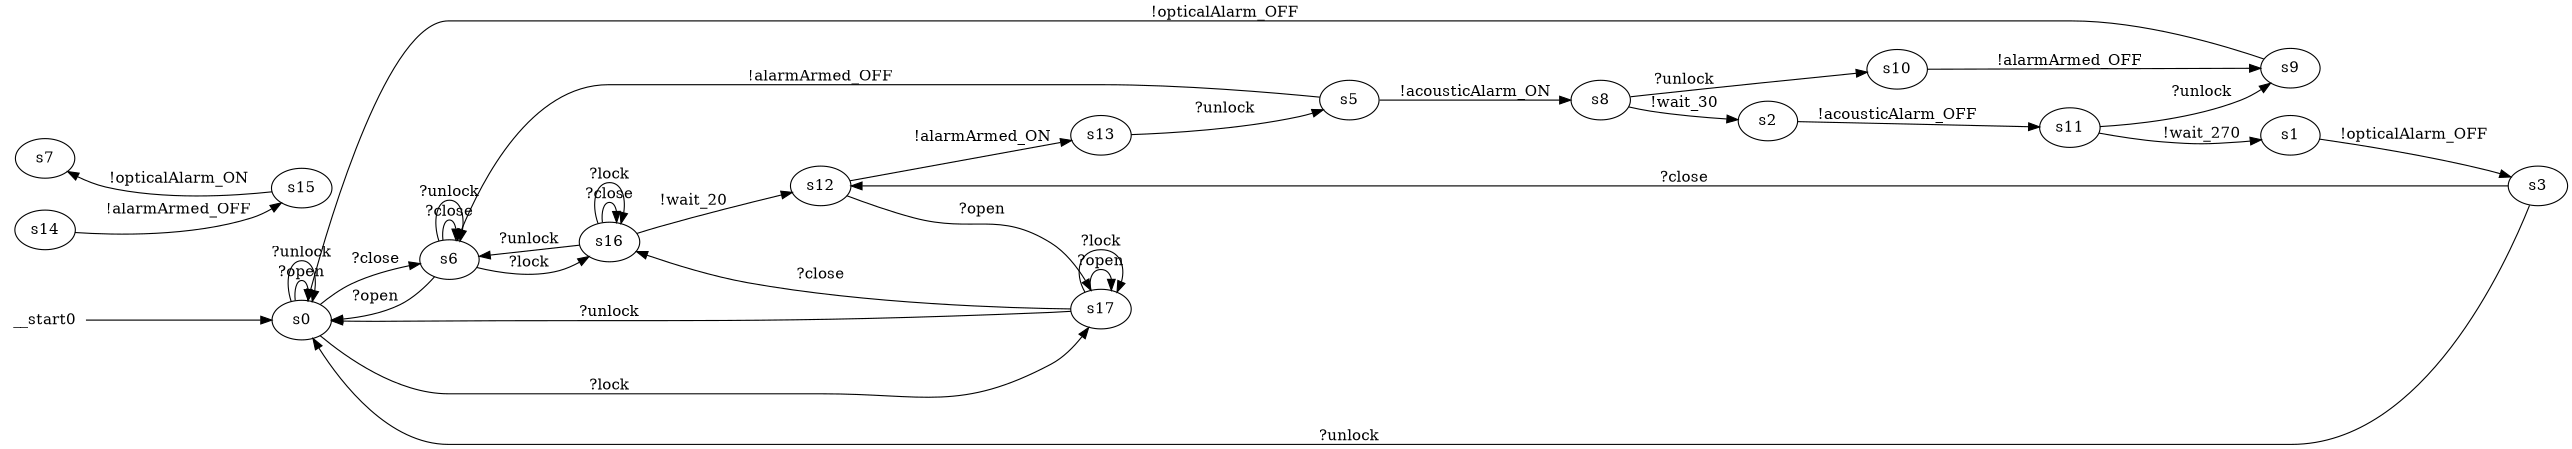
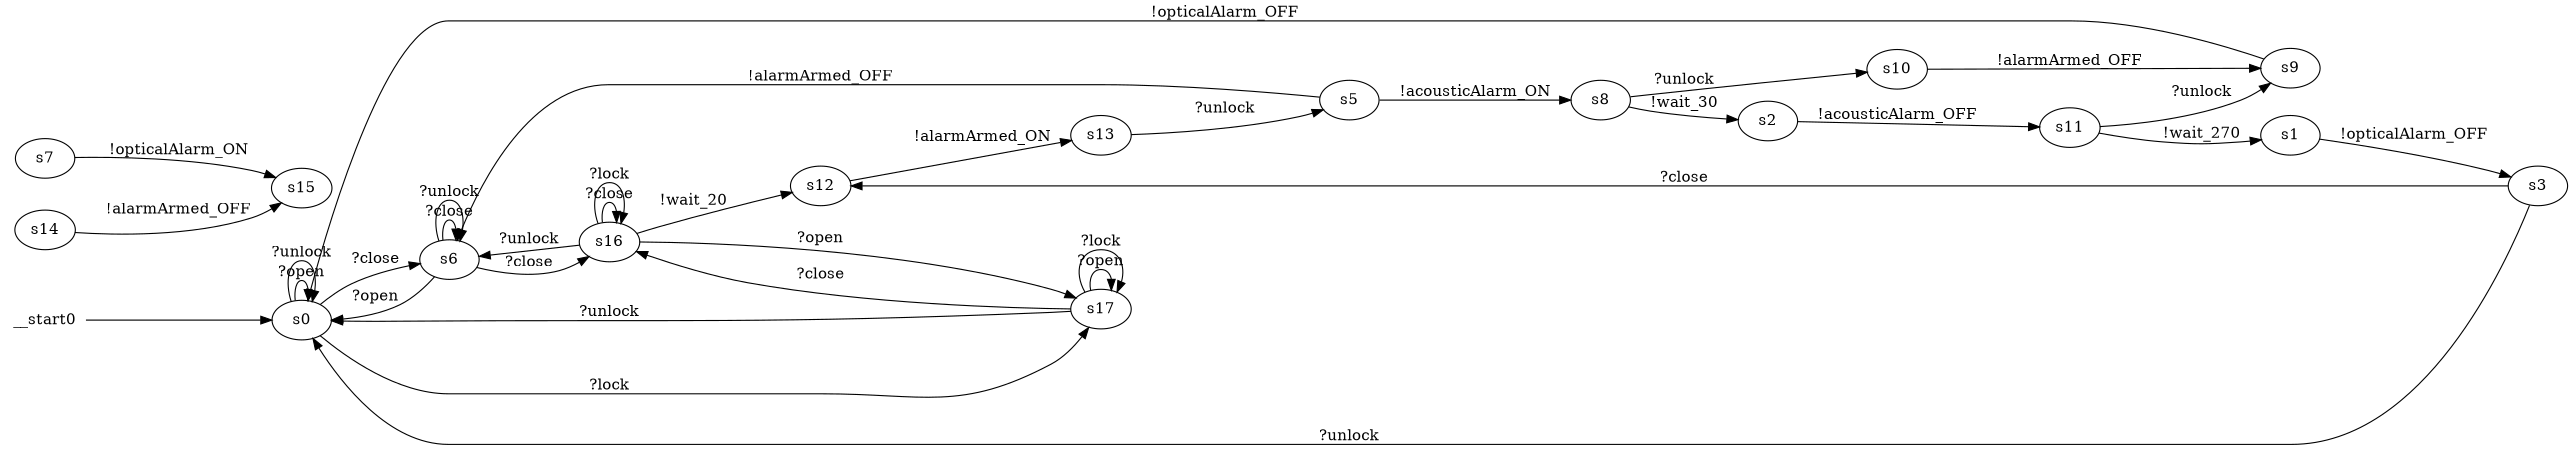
edge "s15" -> "s7": reversed
edge "s12" -> "s17": now "s16" -> "s17"
edge "s6" -> "s16": label "?lock" -> "?close"
